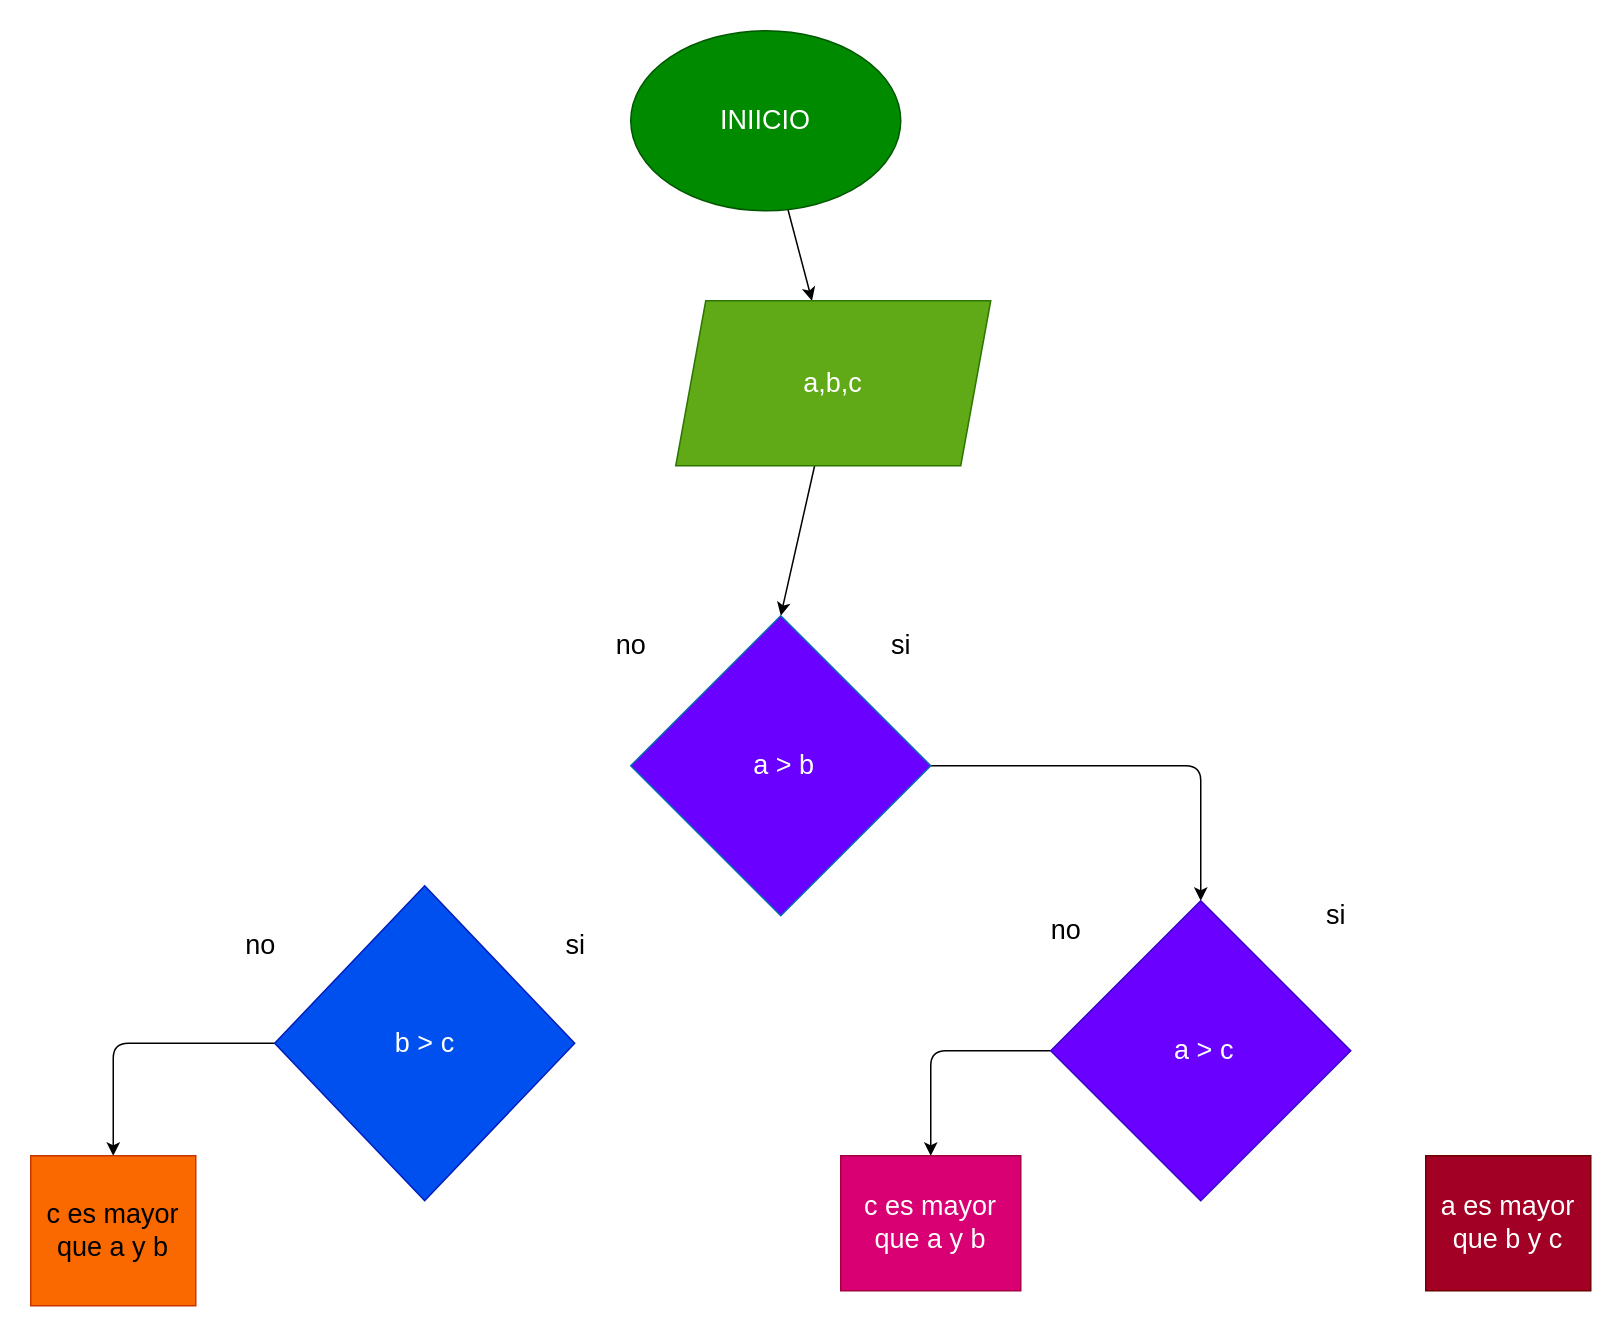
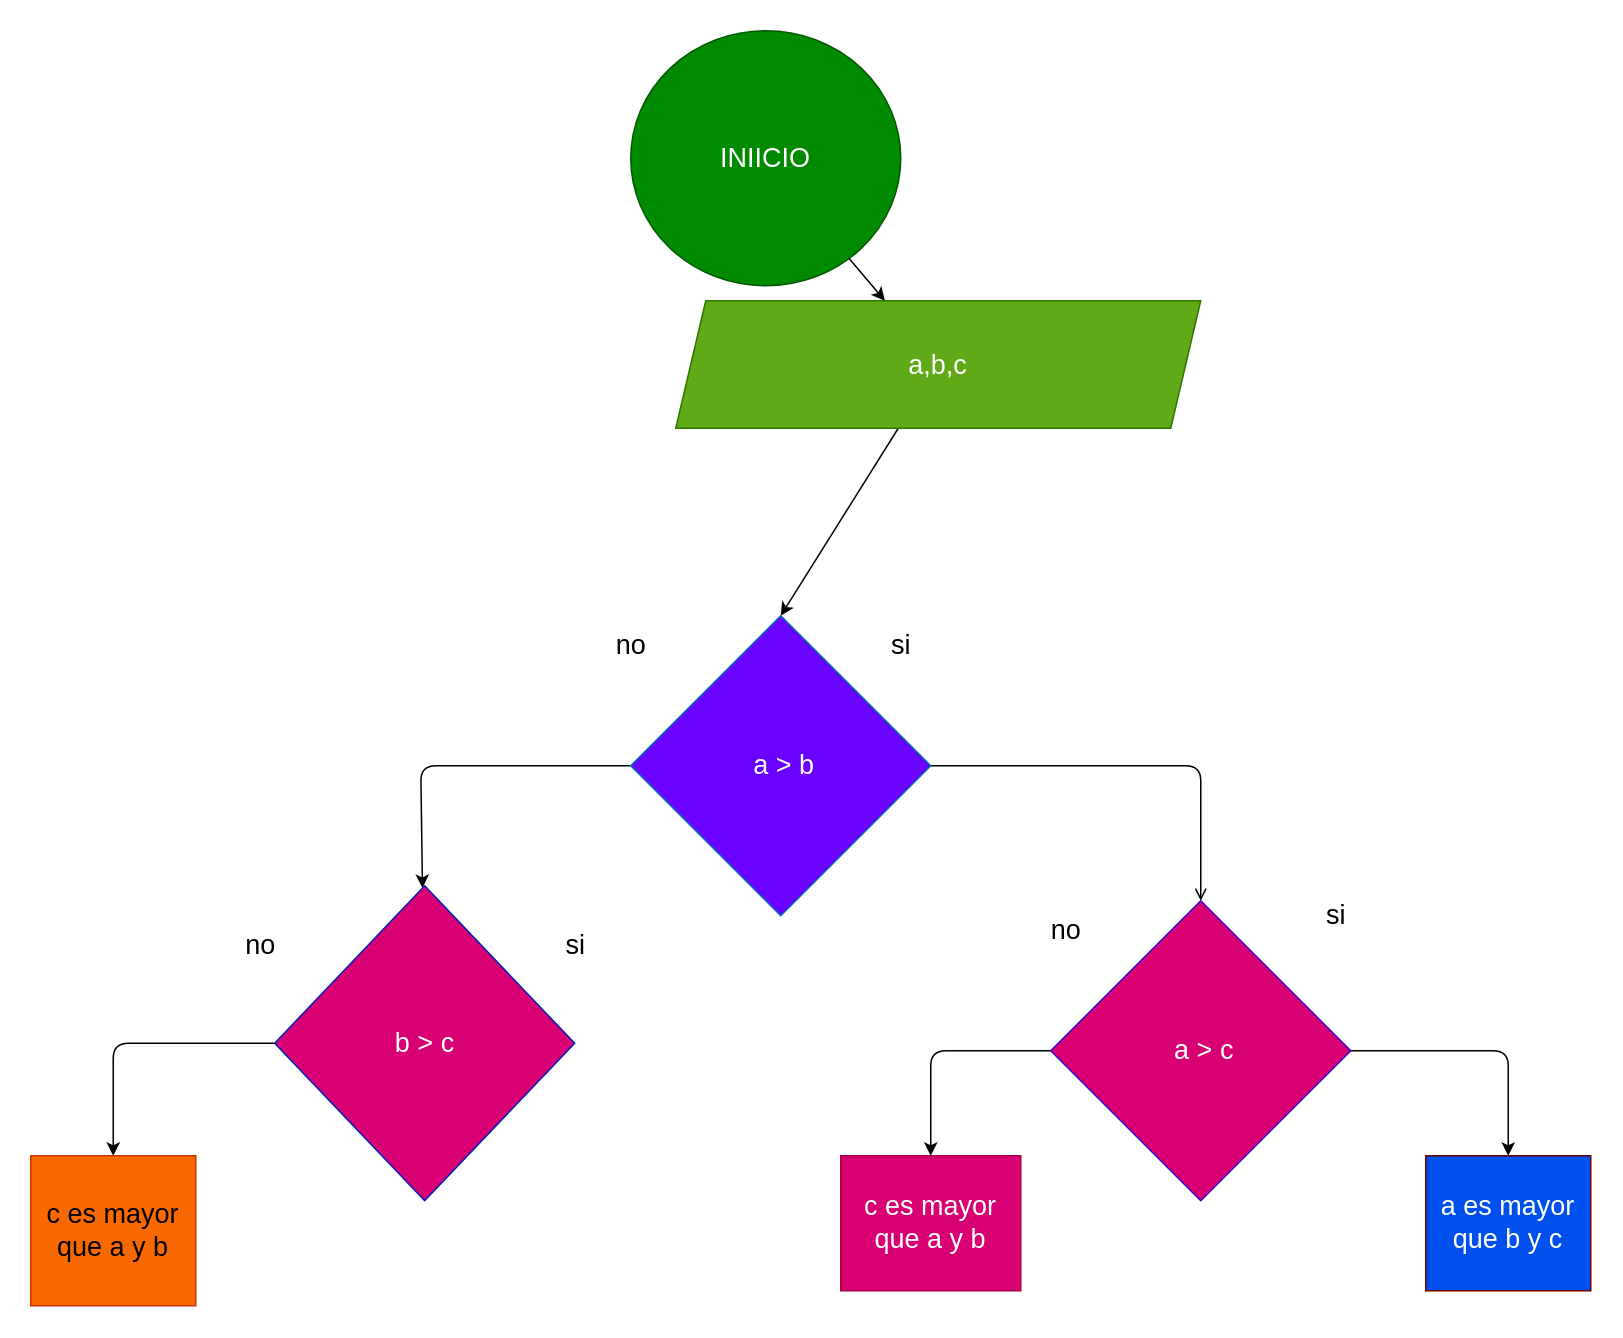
node "INIICIO": size 270x180 -> 270x255
node "a,b,c": size 315x165 -> 525x128
edge "a > b" -> "b > c": added
edge "a > b" -> "a > c": arrowhead classic -> open
node "b > c": fillcolor #0050ef -> #d80073
node "a > c": fillcolor #6a00ff -> #d80073
edge "a > c" -> "a es mayor que b y c": added
node "a es mayor que b y c": fillcolor #a20025 -> #0050ef
